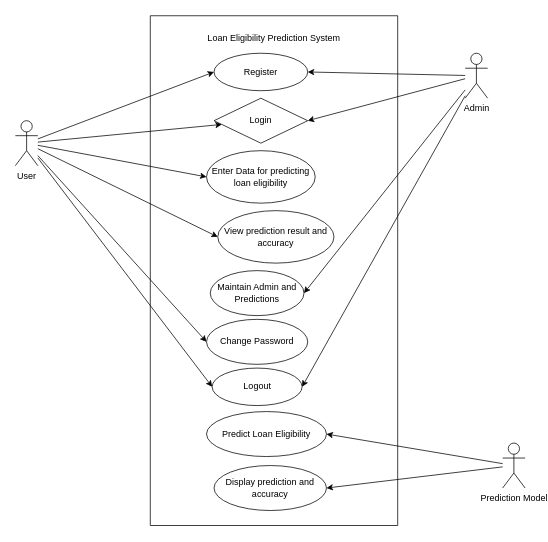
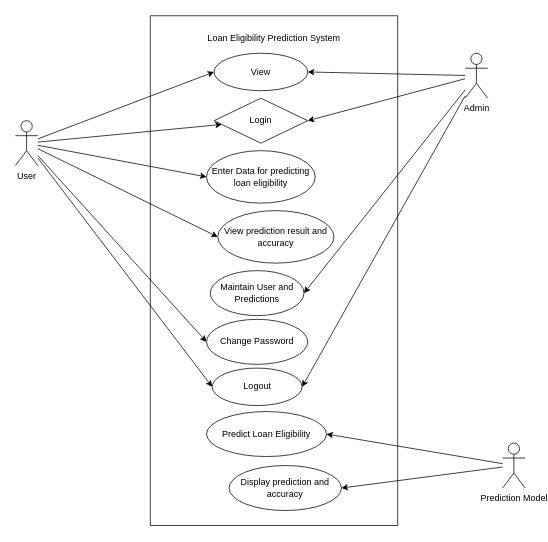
node "Register": label "Register" -> "View"
node "Maintain Admin and Predictions": label "Maintain Admin and Predictions" -> "Maintain User and Predictions"
node "Display prediction and accuracy": moved (270, 488) -> (285, 488)
